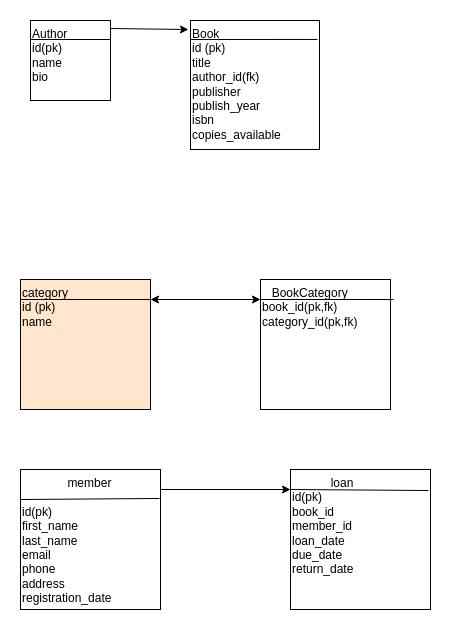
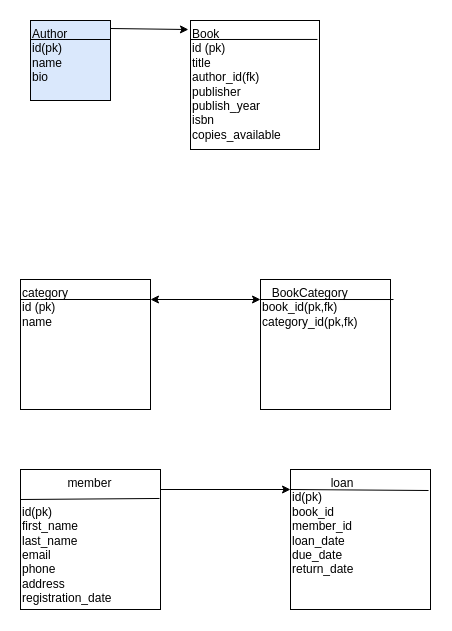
node "Author id(pk) name bio": fillcolor #ffffff -> #dae8fc
node "category id (pk) name": fillcolor #ffe6cc -> #ffffff
